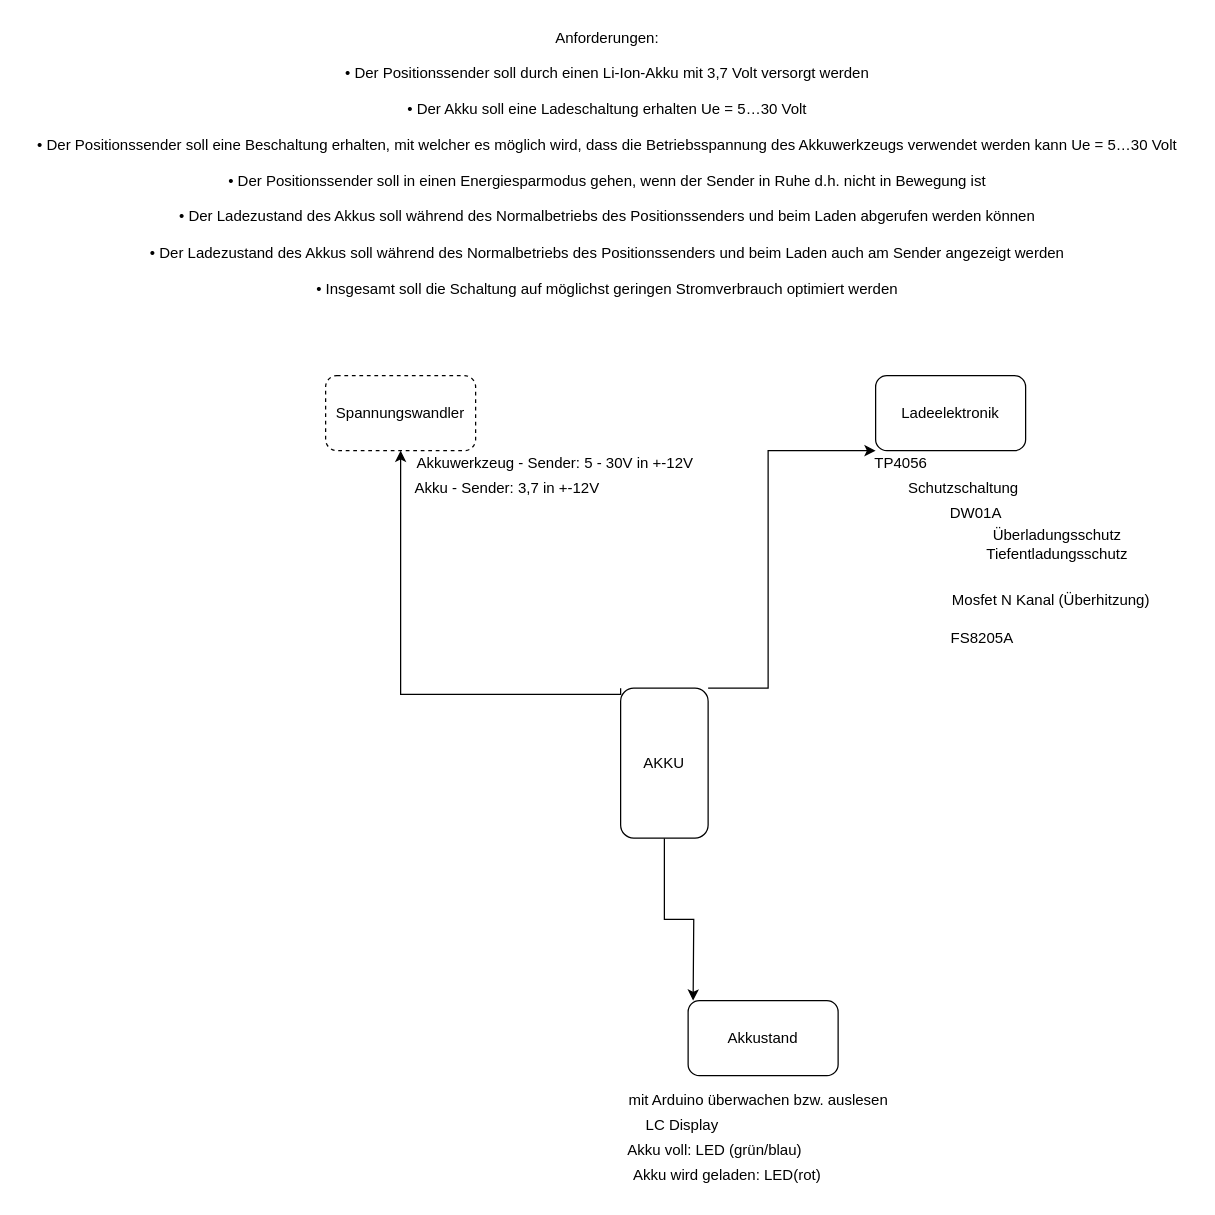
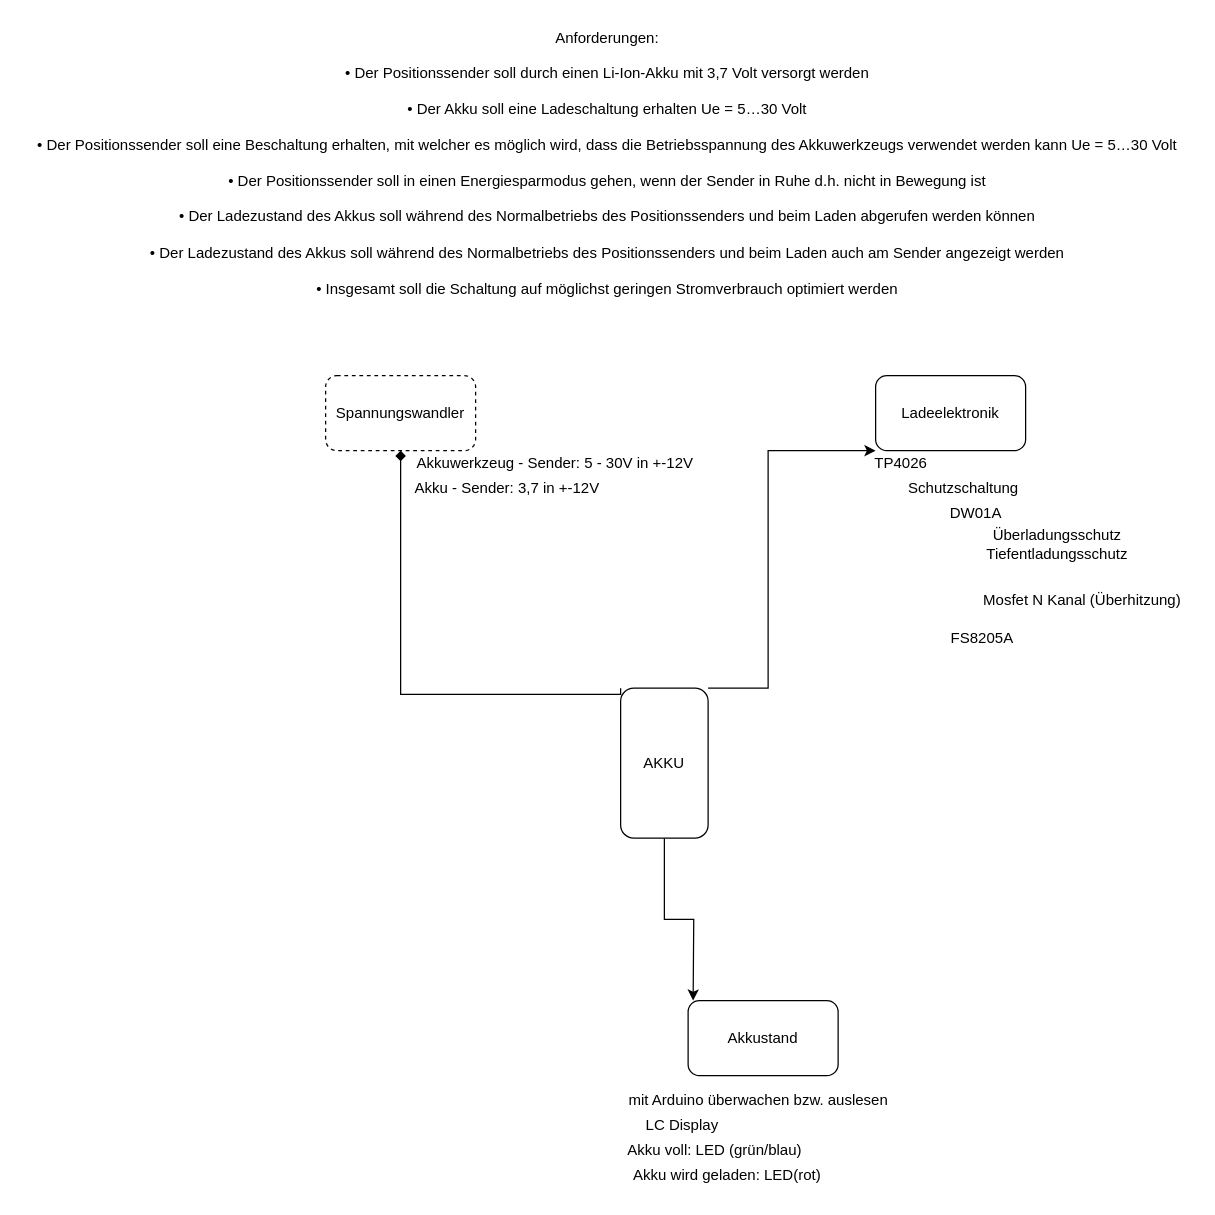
edge "AKKU" -> "Spannungswandler": arrowhead classic -> diamond
node "TP4056": label "TP4056" -> "TP4026"
node "Mosfet N Kanal (Überhitzung)": moved (1051, 601) -> (1082, 601)
